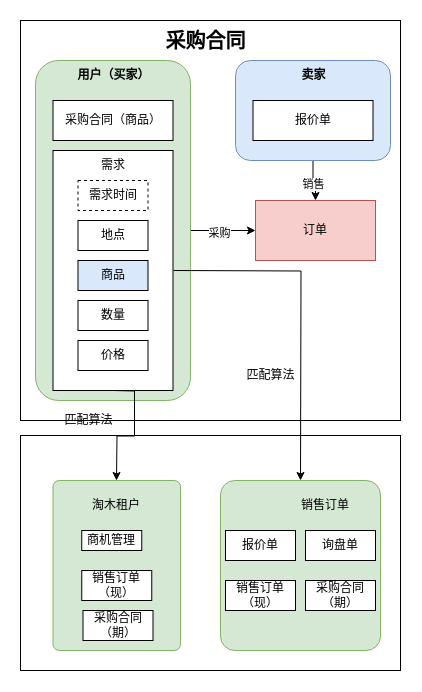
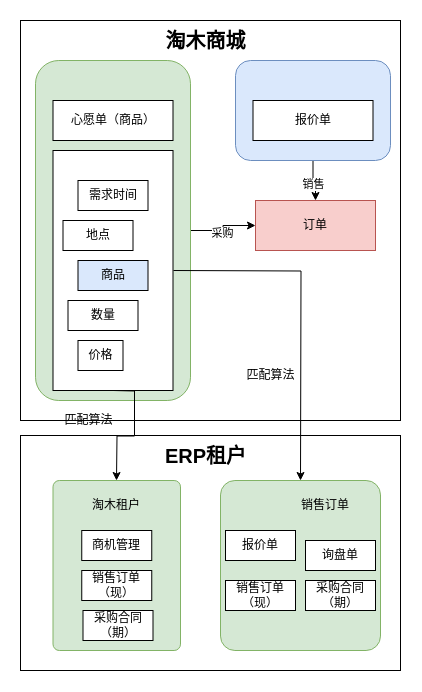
node "采购合同": label "采购合同" -> "淘木商城"
node "用户（买家）": removed
node "卖家": removed
node "采购合同（商品）": label "采购合同（商品）" -> "心愿单（商品）"
node "需求": removed
node "需求时间": style dashed -> solid
node "订单": size 120x60 -> 120x50
node "地点": moved (113, 236) -> (98, 236)
node "数量": moved (113, 316) -> (103, 316)
node "价格": size 70x30 -> 45x30
node "ERP租户": added
node "商机管理": size 60x20 -> 70x30
node "询盘单": moved (341, 546) -> (341, 556)
